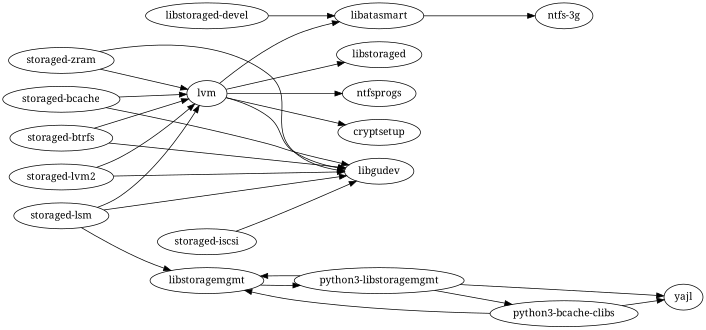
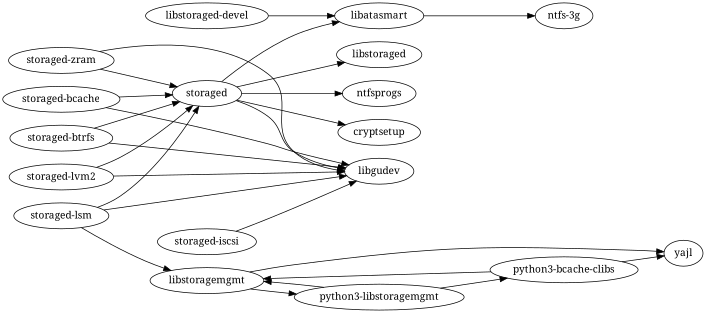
node "lvm": label "lvm" -> "storaged"
edge "python3-libstoragemgmt" -> "yajl": now "libstoragemgmt" -> "yajl"
